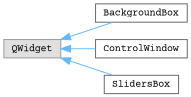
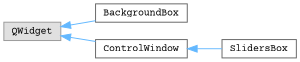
edge "SlidersBox" -> "QWidget": now "SlidersBox" -> "ControlWindow"
